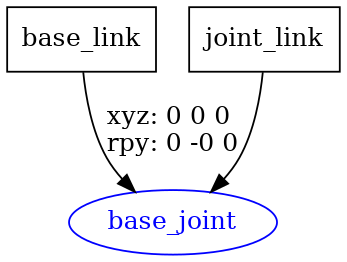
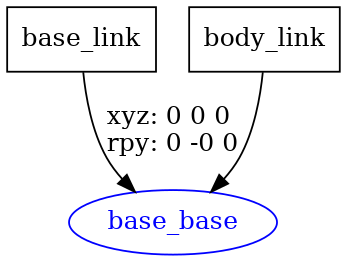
node "joint_link": label "joint_link" -> "body_link"
node "base_joint": label "base_joint" -> "base_base"
